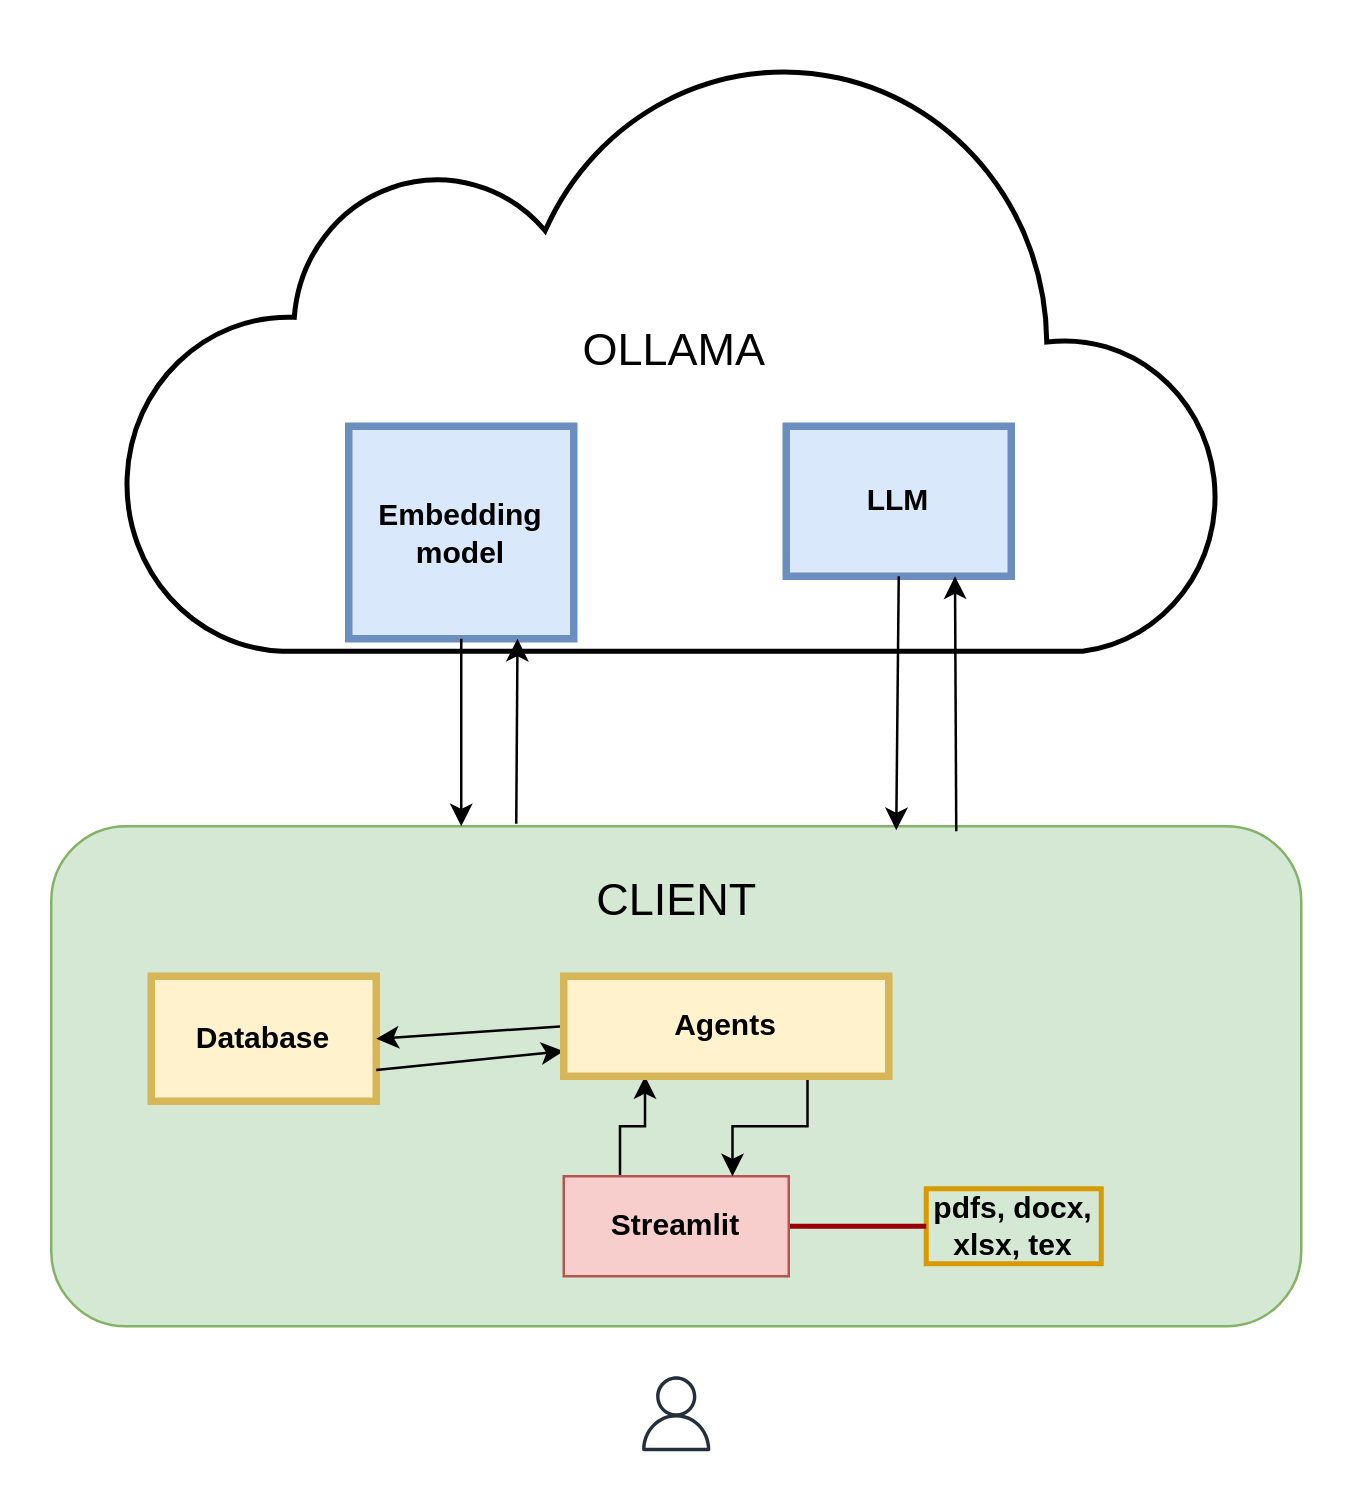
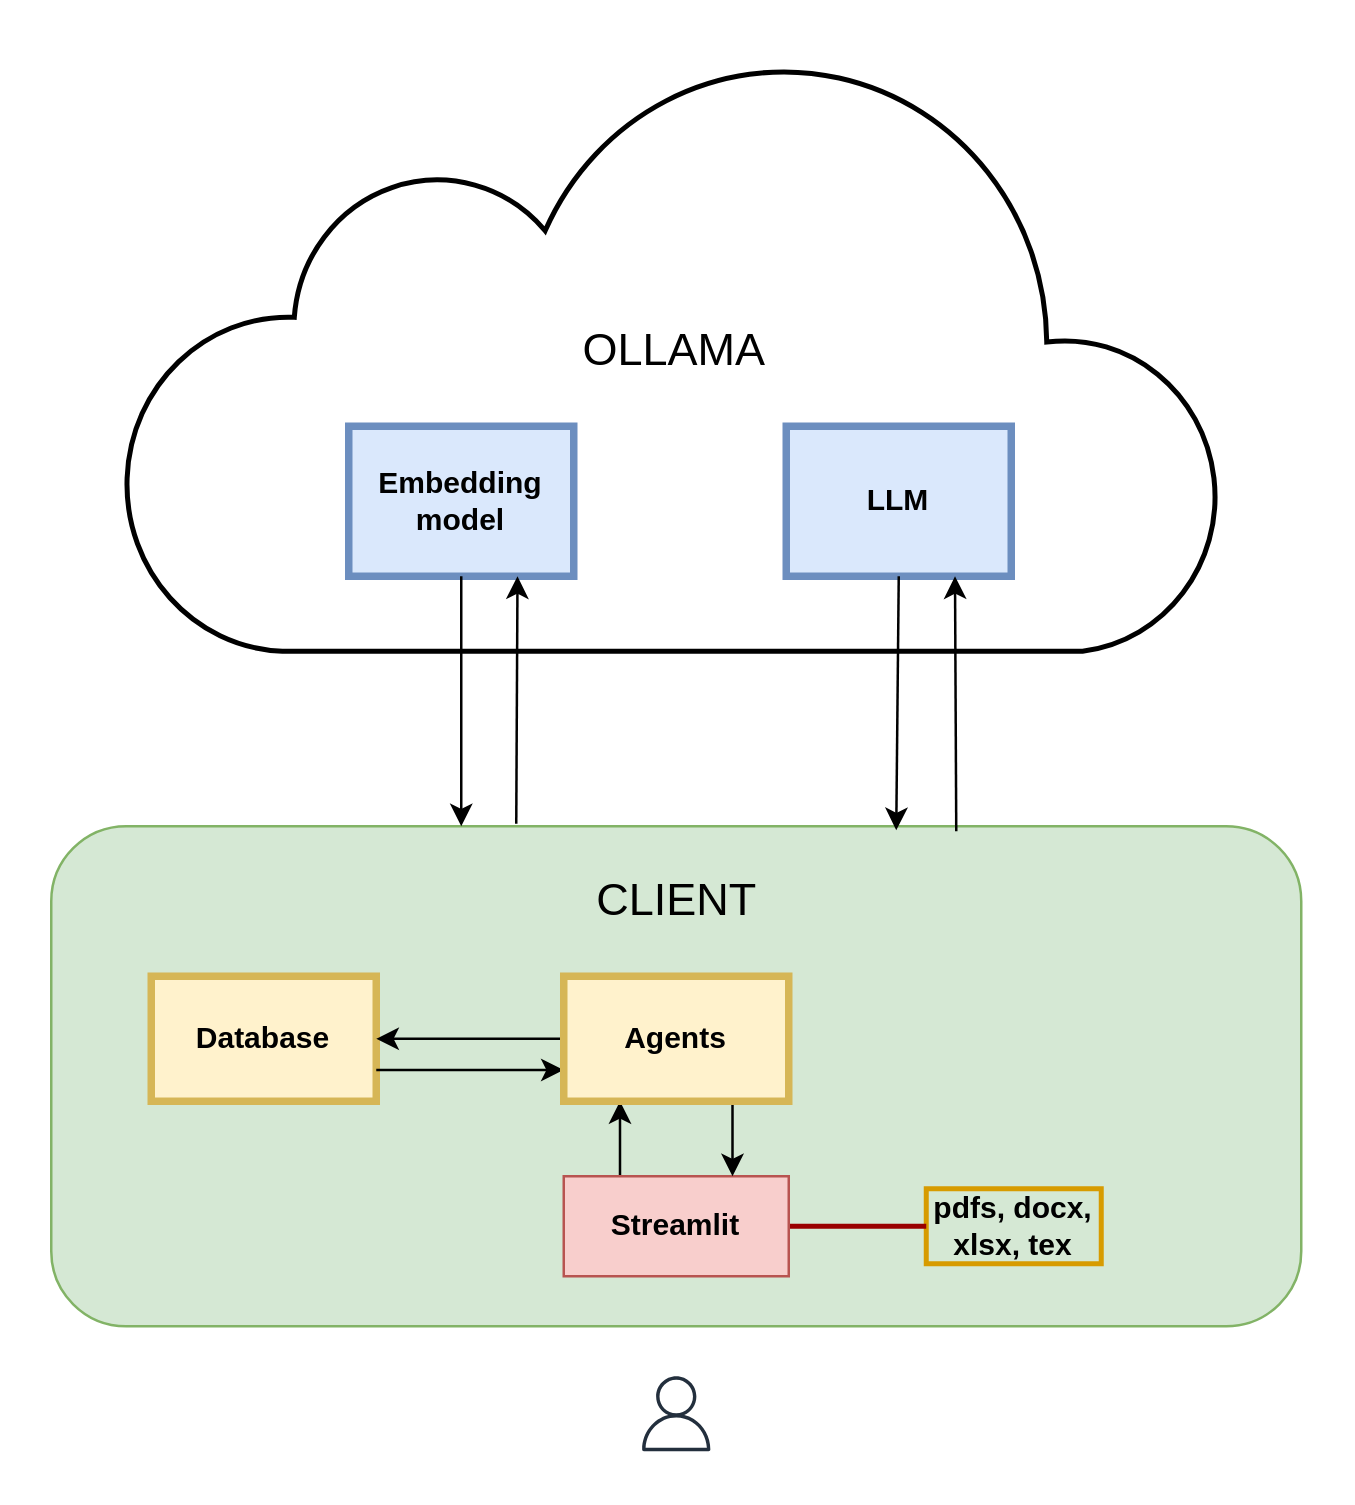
node "Embedding model": size 225x213 -> 225x150
node "Agents": size 325x100 -> 225x125
